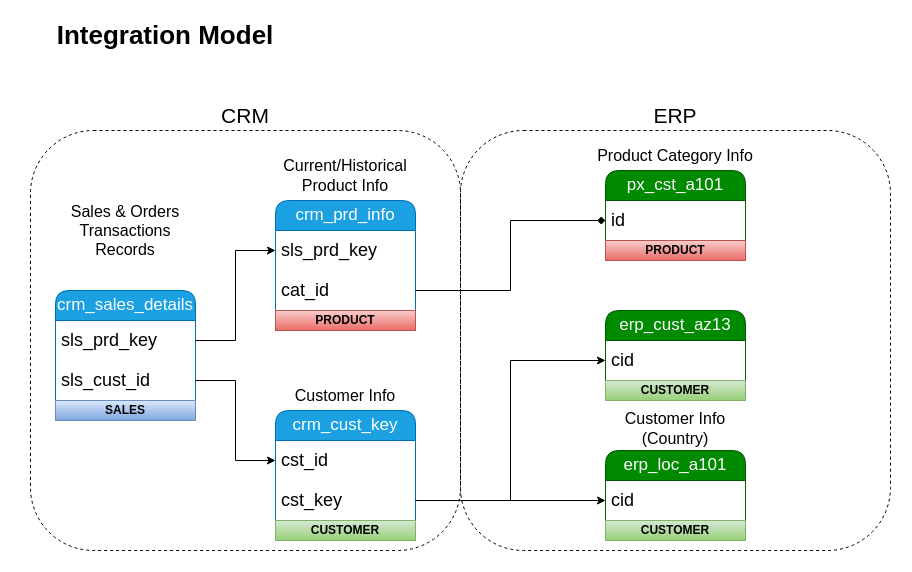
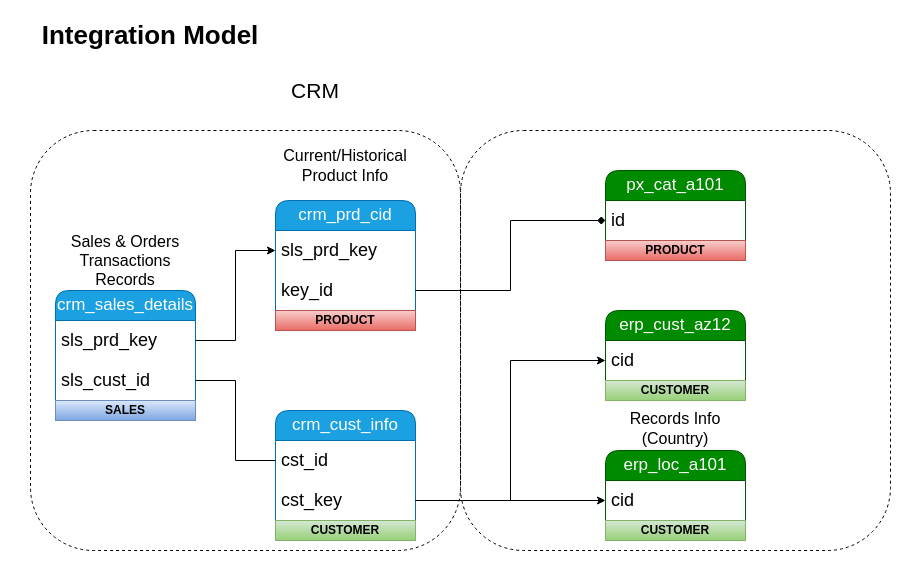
node "Integration Model": moved (166, 36) -> (151, 36)
node "CRM": moved (246, 116) -> (316, 91)
node "ERP": removed
node "Product Category Info": removed
node "Current/Historical Product Info": moved (346, 176) -> (346, 166)
node "px_cst_a101": label "px_cst_a101" -> "px_cat_a101"
node "crm_prd_info": label "crm_prd_info" -> "crm_prd_cid"
node "Sales & Orders Transactions Records": moved (126, 231) -> (126, 261)
node "cat_id": label "cat_id" -> "key_id"
node "erp_cust_az13": label "erp_cust_az13" -> "erp_cust_az12"
node "Customer Info": removed
node "crm_cust_key": label "crm_cust_key" -> "crm_cust_info"
node "Customer Info (Country)": label "Customer Info (Country)" -> "Records Info (Country)"
edge "sls_cust_id" -> "cst_id": arrowhead classic -> none
